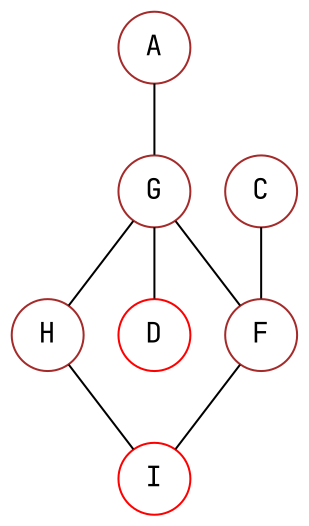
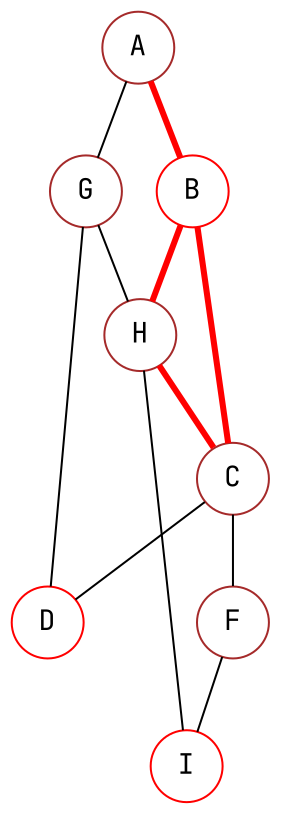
node "B": added
edge "G" -- "F": removed
edge "H" -- "C": added
edge "C" -- "D": added
